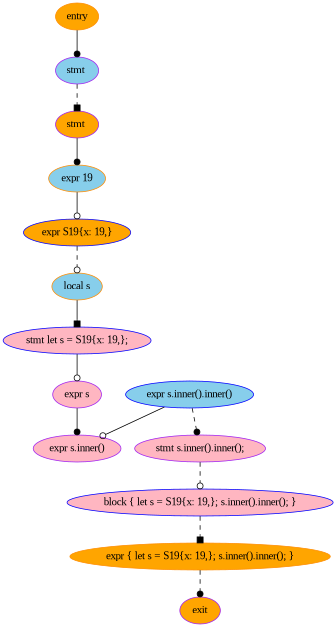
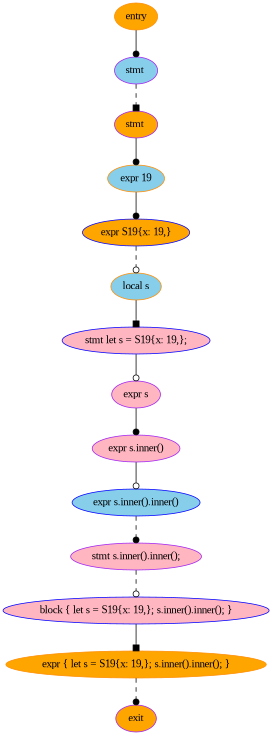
edge "expr 19" -> "expr S19{x: 19,}": arrowhead odot -> dot
edge "expr s.inner().inner()" -> "expr s.inner()": reversed
edge "block { let s = S19{x: 19,}; s.inner().inner(); }" -> "expr { let s = S19{x: 19,}; s.inner().inner(); }": style dashed -> solid
